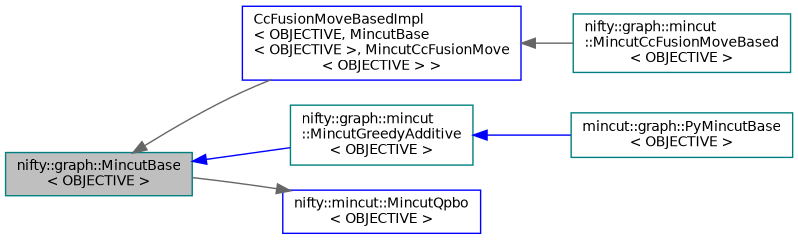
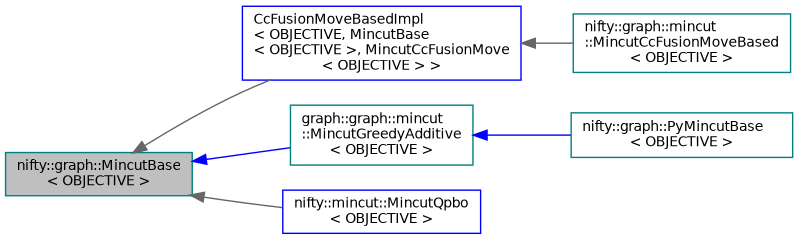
node "nifty::graph::mincut ::MincutGreedyAdditive < OBJECTIVE >": label "nifty::graph::mincut ::MincutGreedyAdditive < OBJECTIVE >" -> "graph::graph::mincut ::MincutGreedyAdditive < OBJECTIVE >"
node "mincut::graph::PyMincutBase < OBJECTIVE >": label "mincut::graph::PyMincutBase < OBJECTIVE >" -> "nifty::graph::PyMincutBase < OBJECTIVE >"
edge "nifty::graph::MincutBase < OBJECTIVE >" -> "nifty::mincut::MincutQpbo < OBJECTIVE >": reversed
